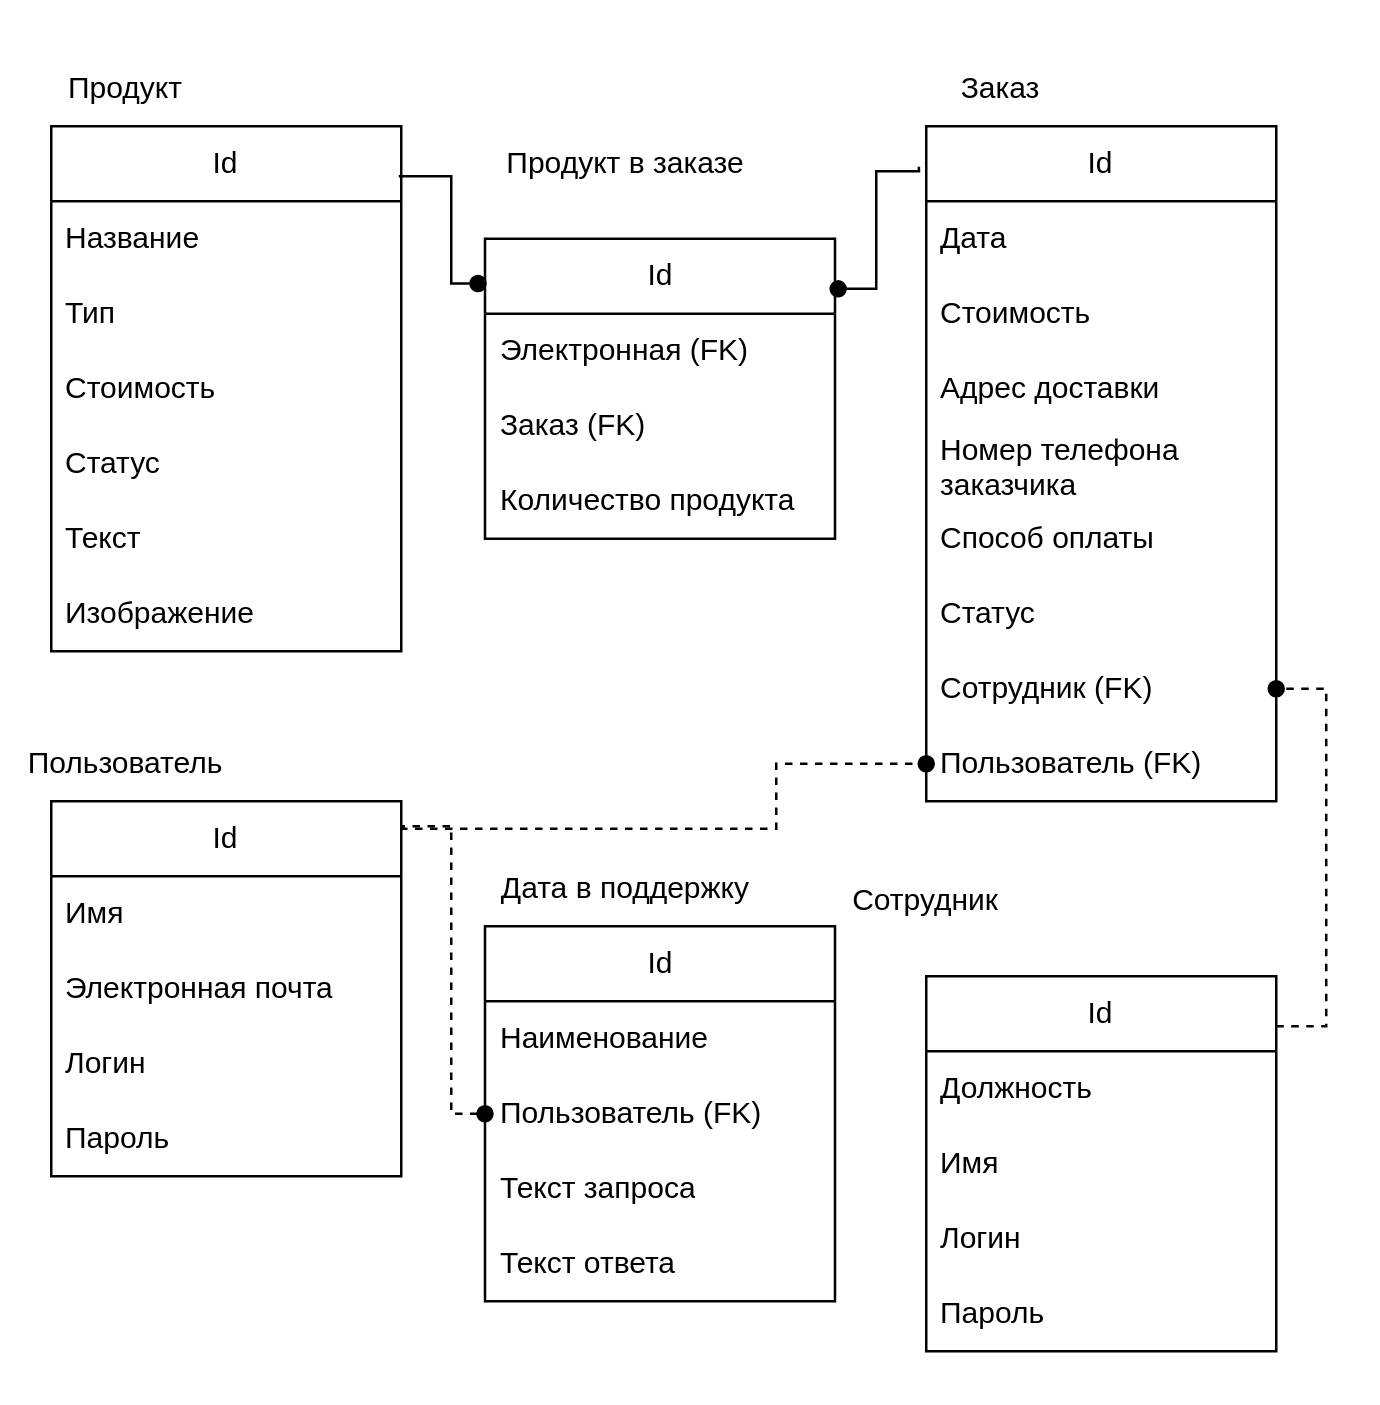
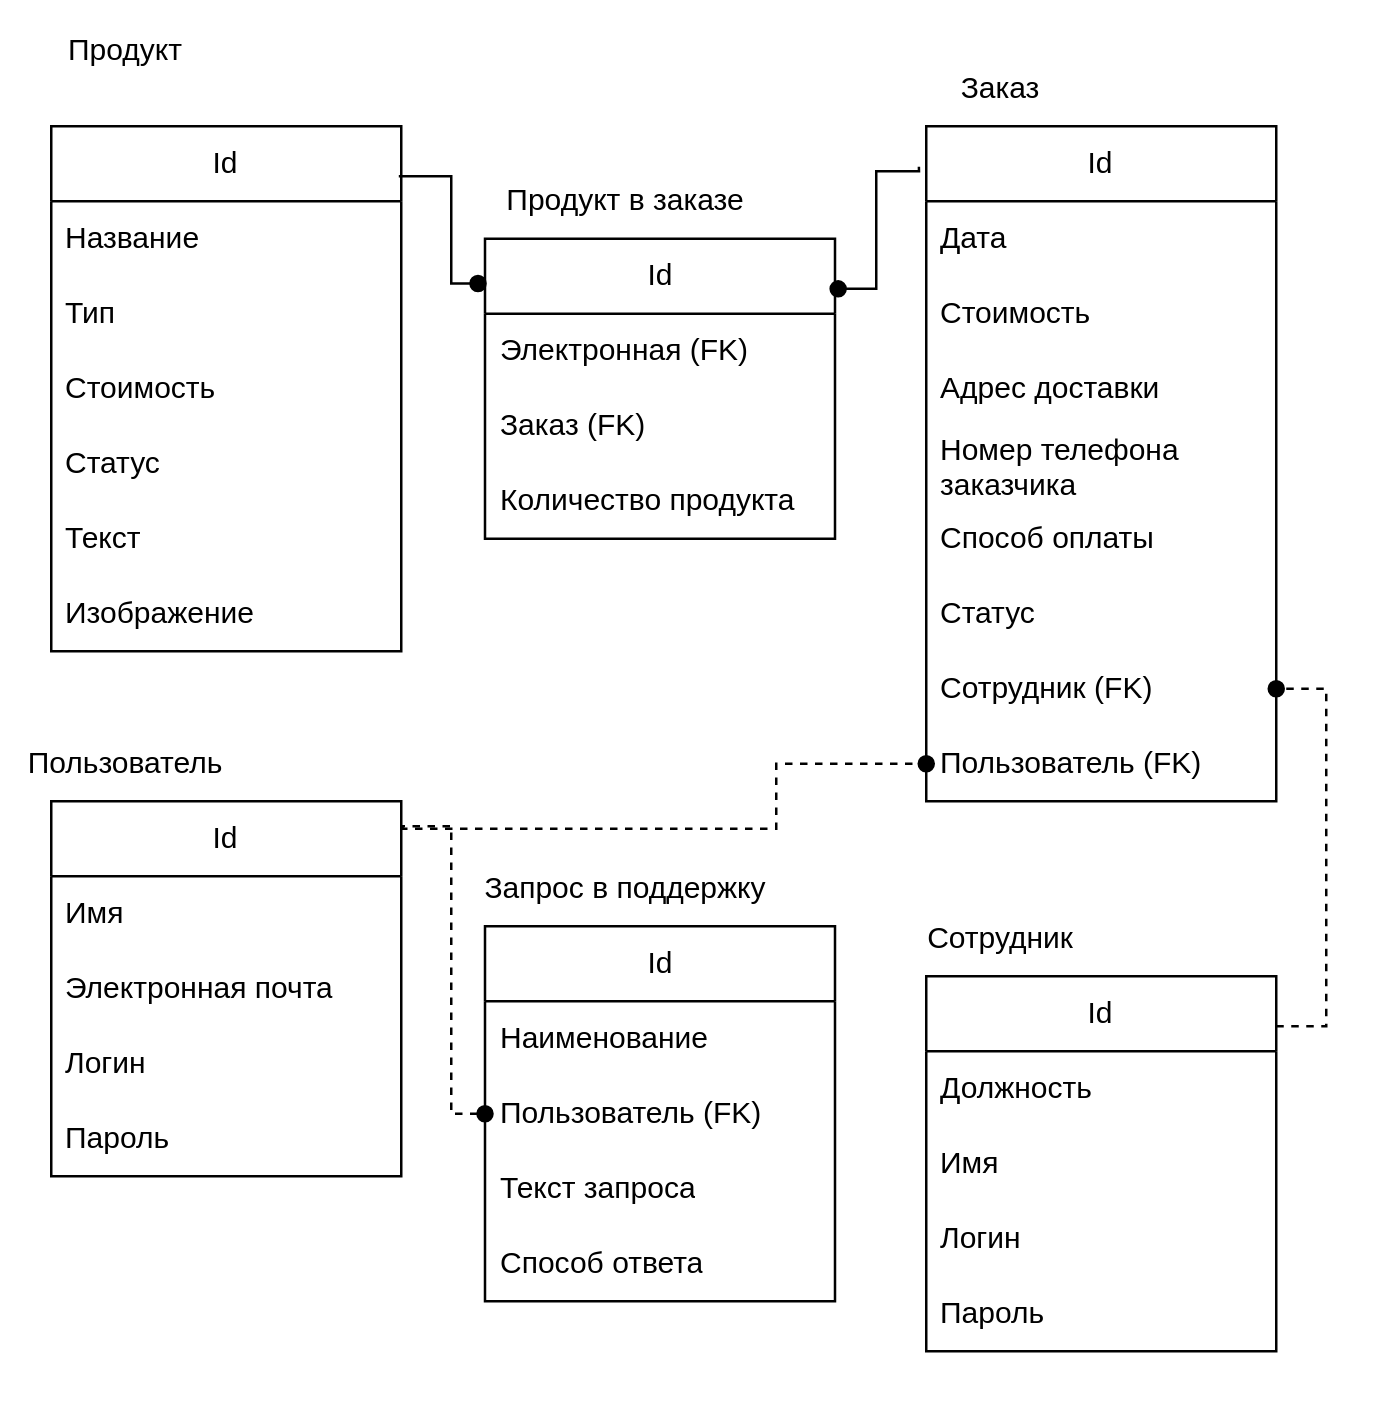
node "Продукт": moved (126, 89) -> (126, 51)
node "Продукт в заказе": moved (626, 164) -> (626, 201)
node "Дата в поддержку": label "Дата в поддержку" -> "Запрос в поддержку"
node "Сотрудник": moved (926, 901) -> (1001, 939)
node "Текст ответа": label "Текст ответа" -> "Способ ответа"
